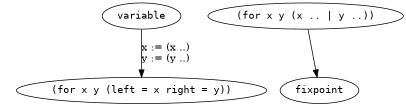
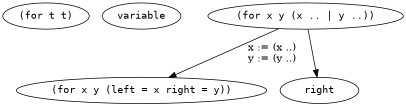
node "(for t t)": added
edge "variable" -> "(for x y (left = x right = y))": now "(for x y (x .. | y ..))" -> "(for x y (left = x right = y))"
node "fixpoint": label "fixpoint" -> "right"
